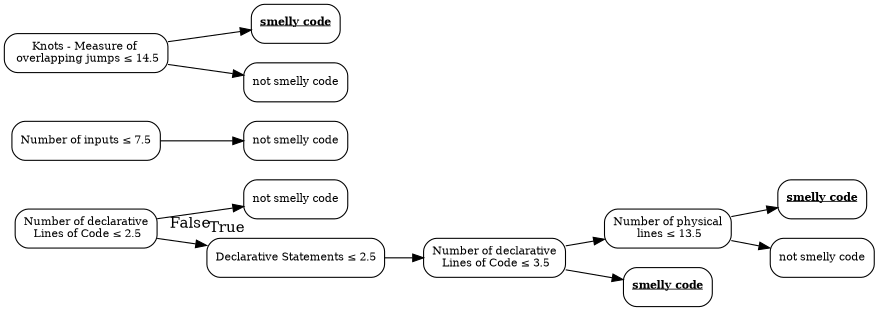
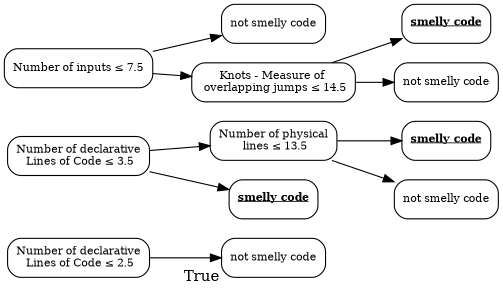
edge "Number of inputs ≤ 7.5" -> "Knots - Measure of": added
node "Declarative Statements ≤ 2.5": removed
